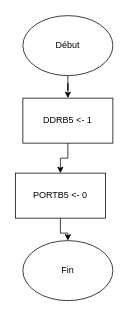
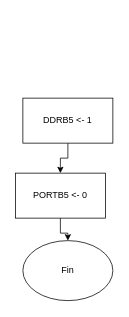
node "Début": removed
edge "Début" -> "DDRB5 <- 1": removed
